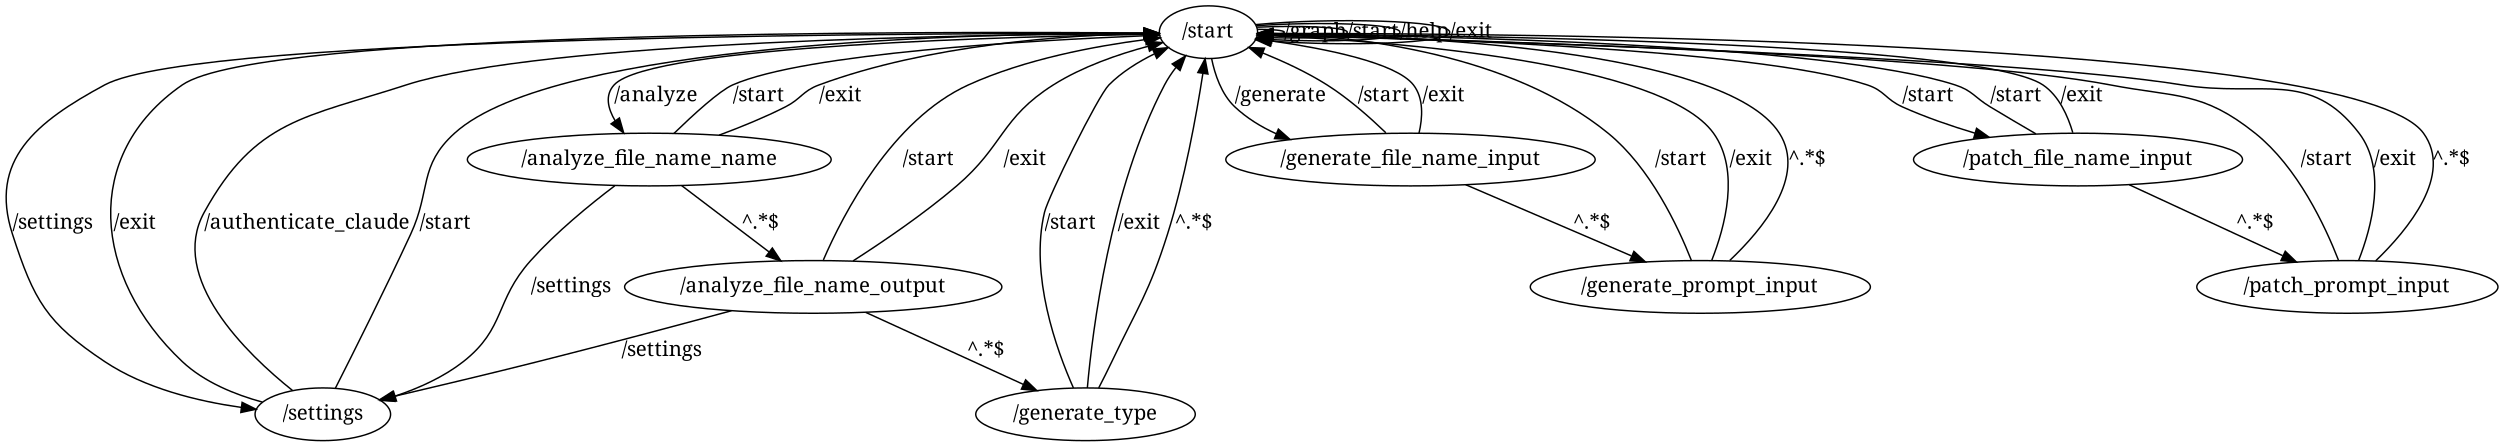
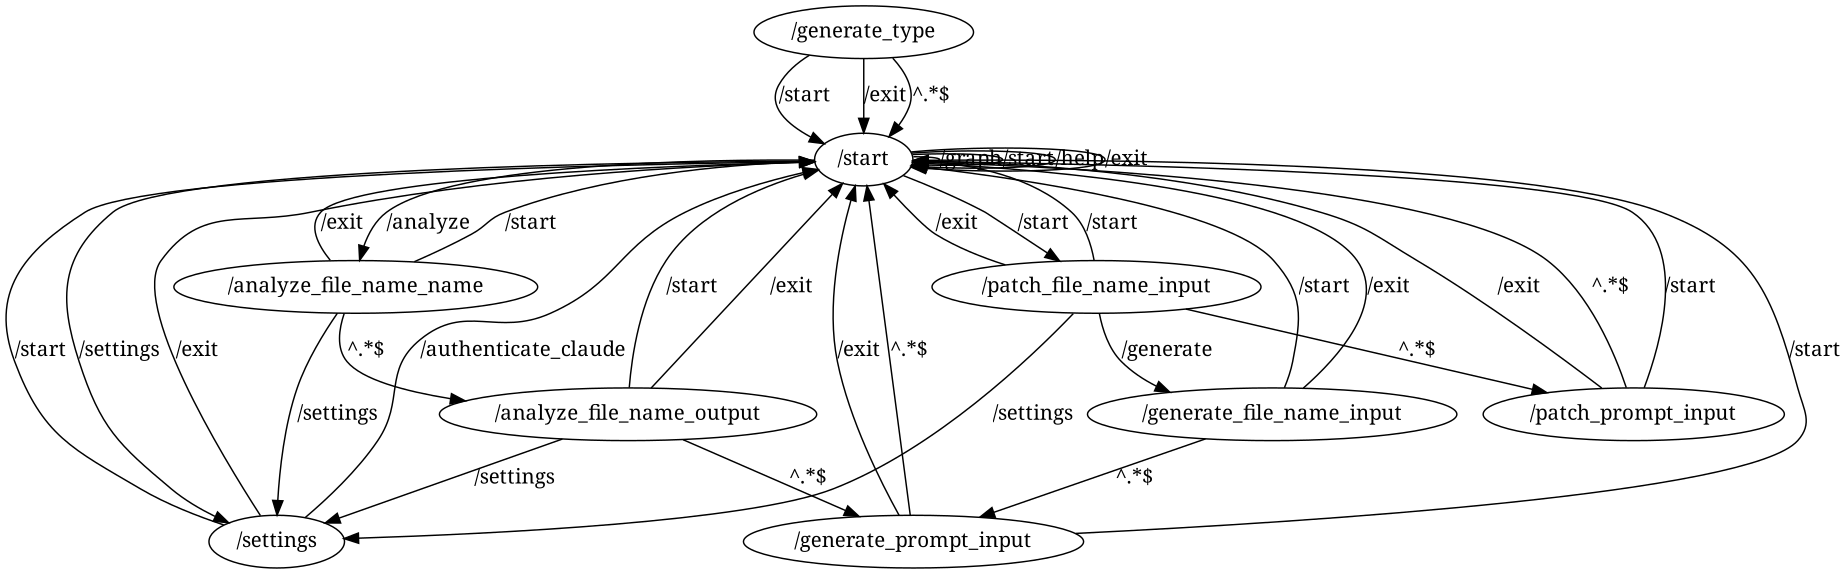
edge "/start" -> "/generate_file_name_input": now "/patch_file_name_input" -> "/generate_file_name_input"
edge "/analyze_file_name_output" -> "/generate_type": now "/analyze_file_name_output" -> "/generate_prompt_input"
edge "/patch_file_name_input" -> "/settings": added, label "/settings"
